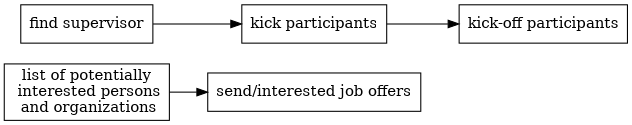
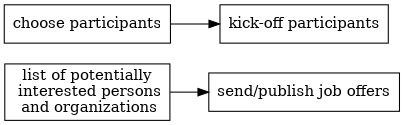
node "find supervisor": removed
node "kick participants": label "kick participants" -> "choose participants"
node "send/interested job offers": label "send/interested job offers" -> "send/publish job offers"
